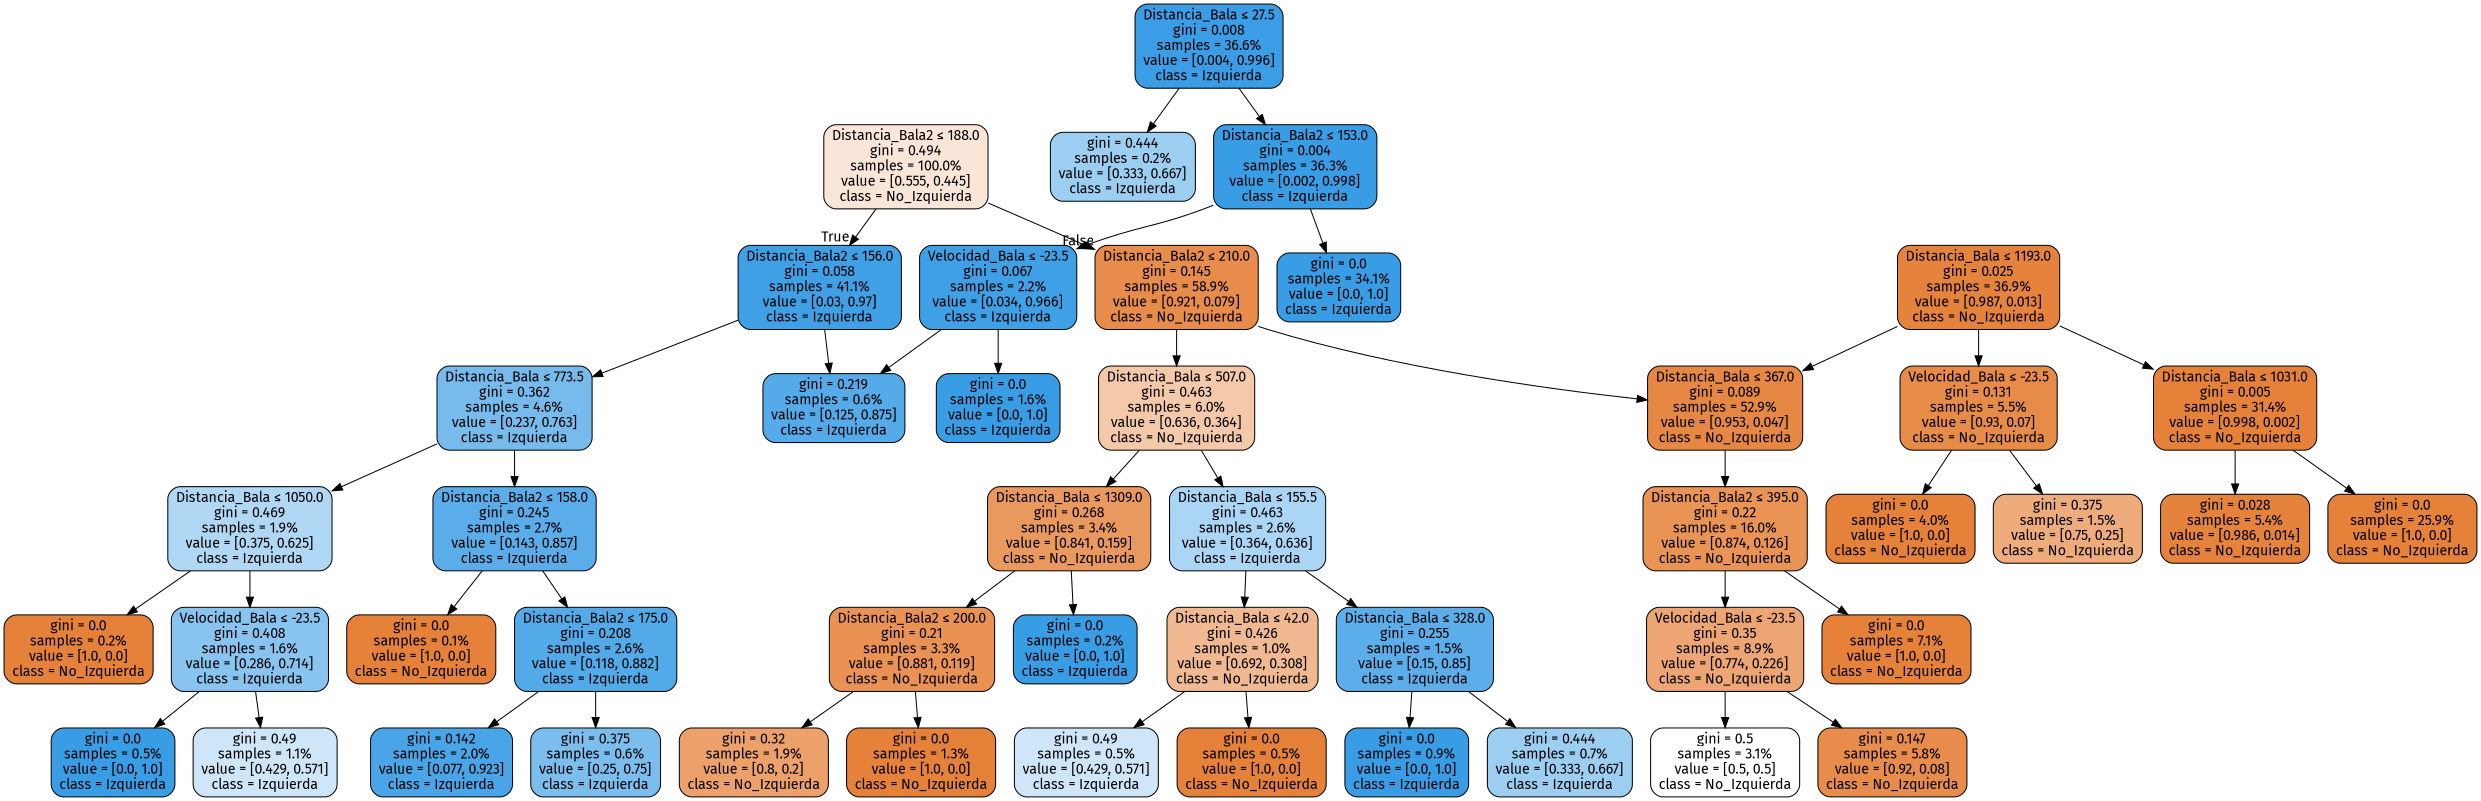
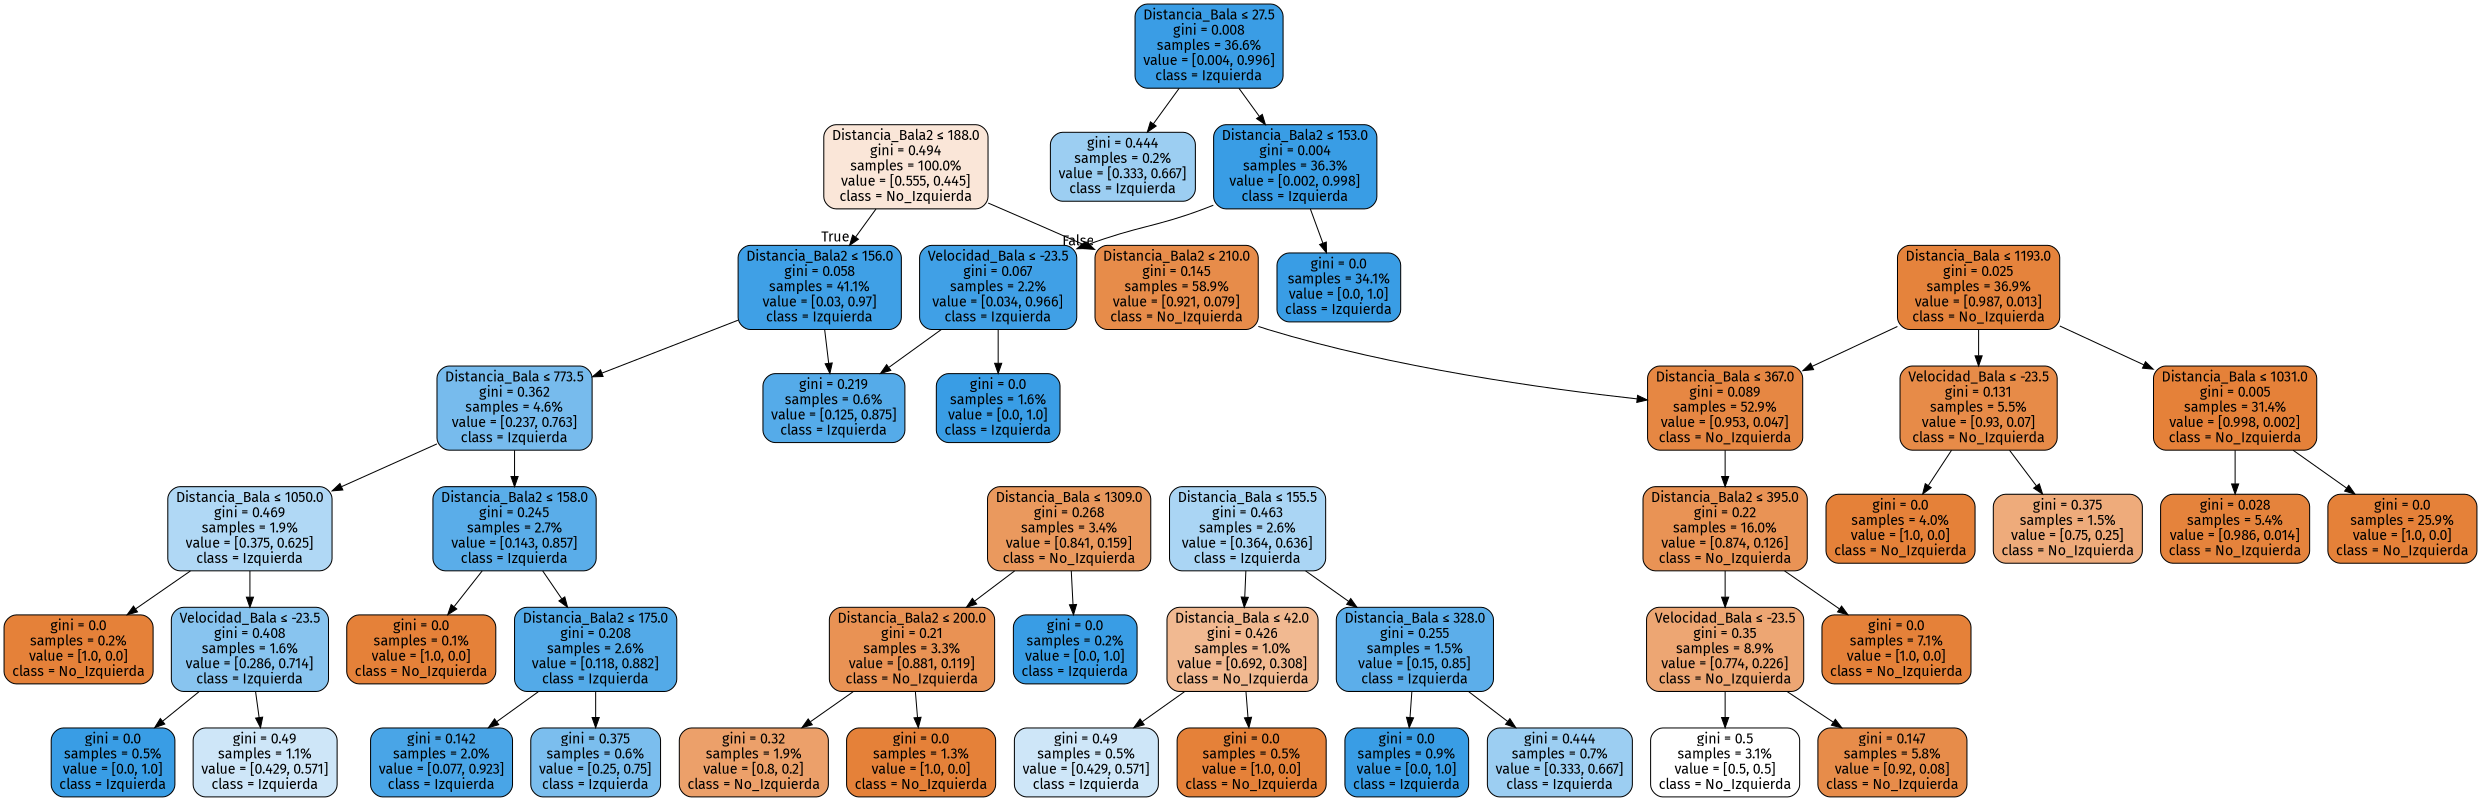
node "Distancia_Bala ≤ 507.0": removed
